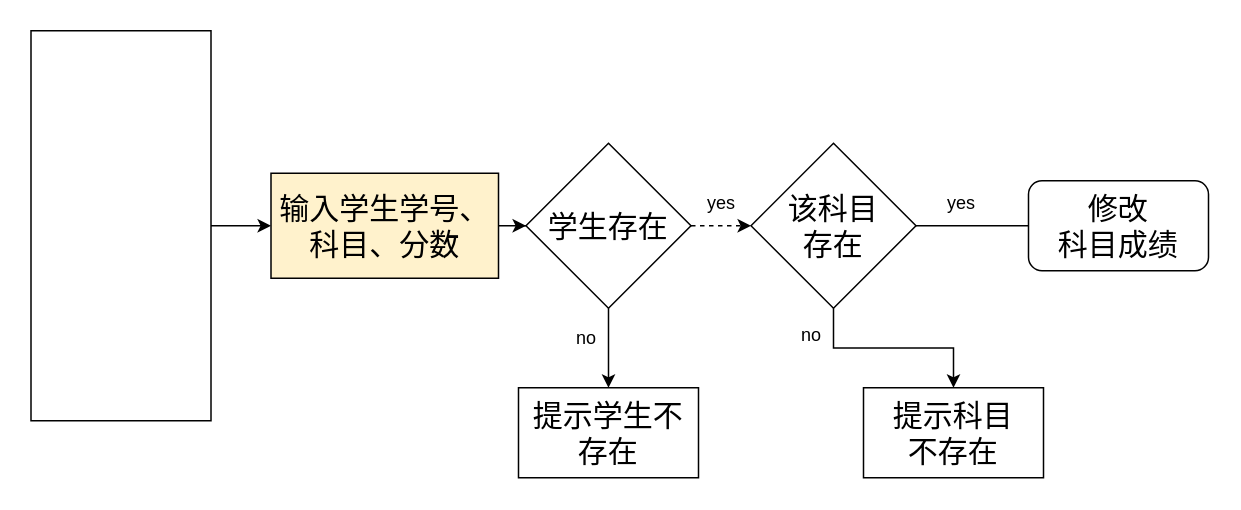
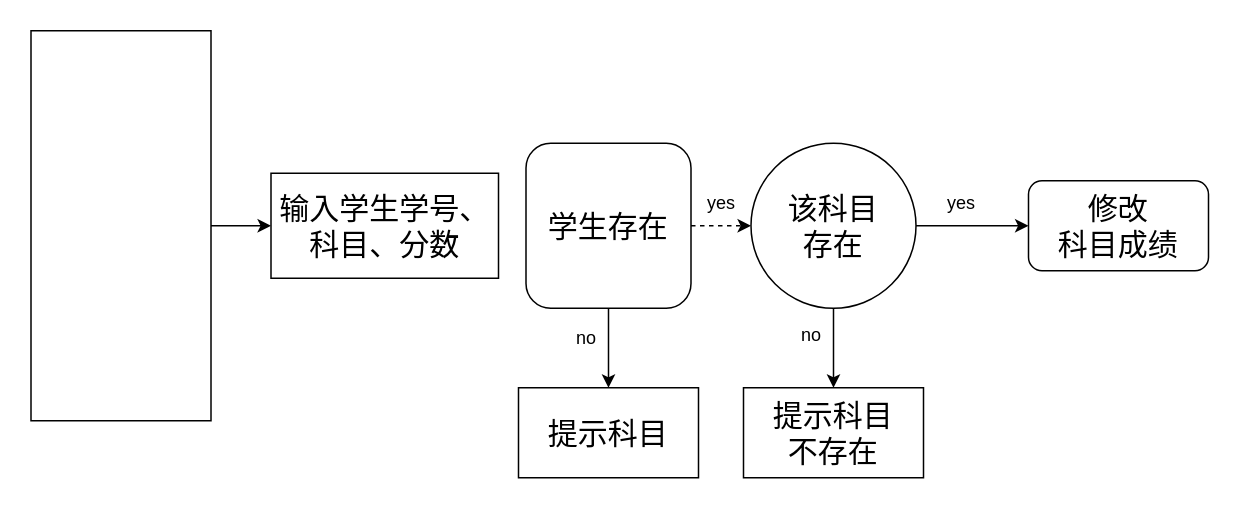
node "输入学生学号、科目、分数": fillcolor #fff2cc -> #ffffff
edge "输入学生学号、科目、分数" -> "学生存在": removed
node "学生存在": shape diamond -> rounded rectangle
node "该科目 存在": shape diamond -> ellipse
edge "该科目 存在" -- "修改 科目成绩": arrowhead none -> classic
node "提示学生不存在": label "提示学生不存在" -> "提示科目"
node "提示科目 不存在": moved (953, 433) -> (833, 433)
